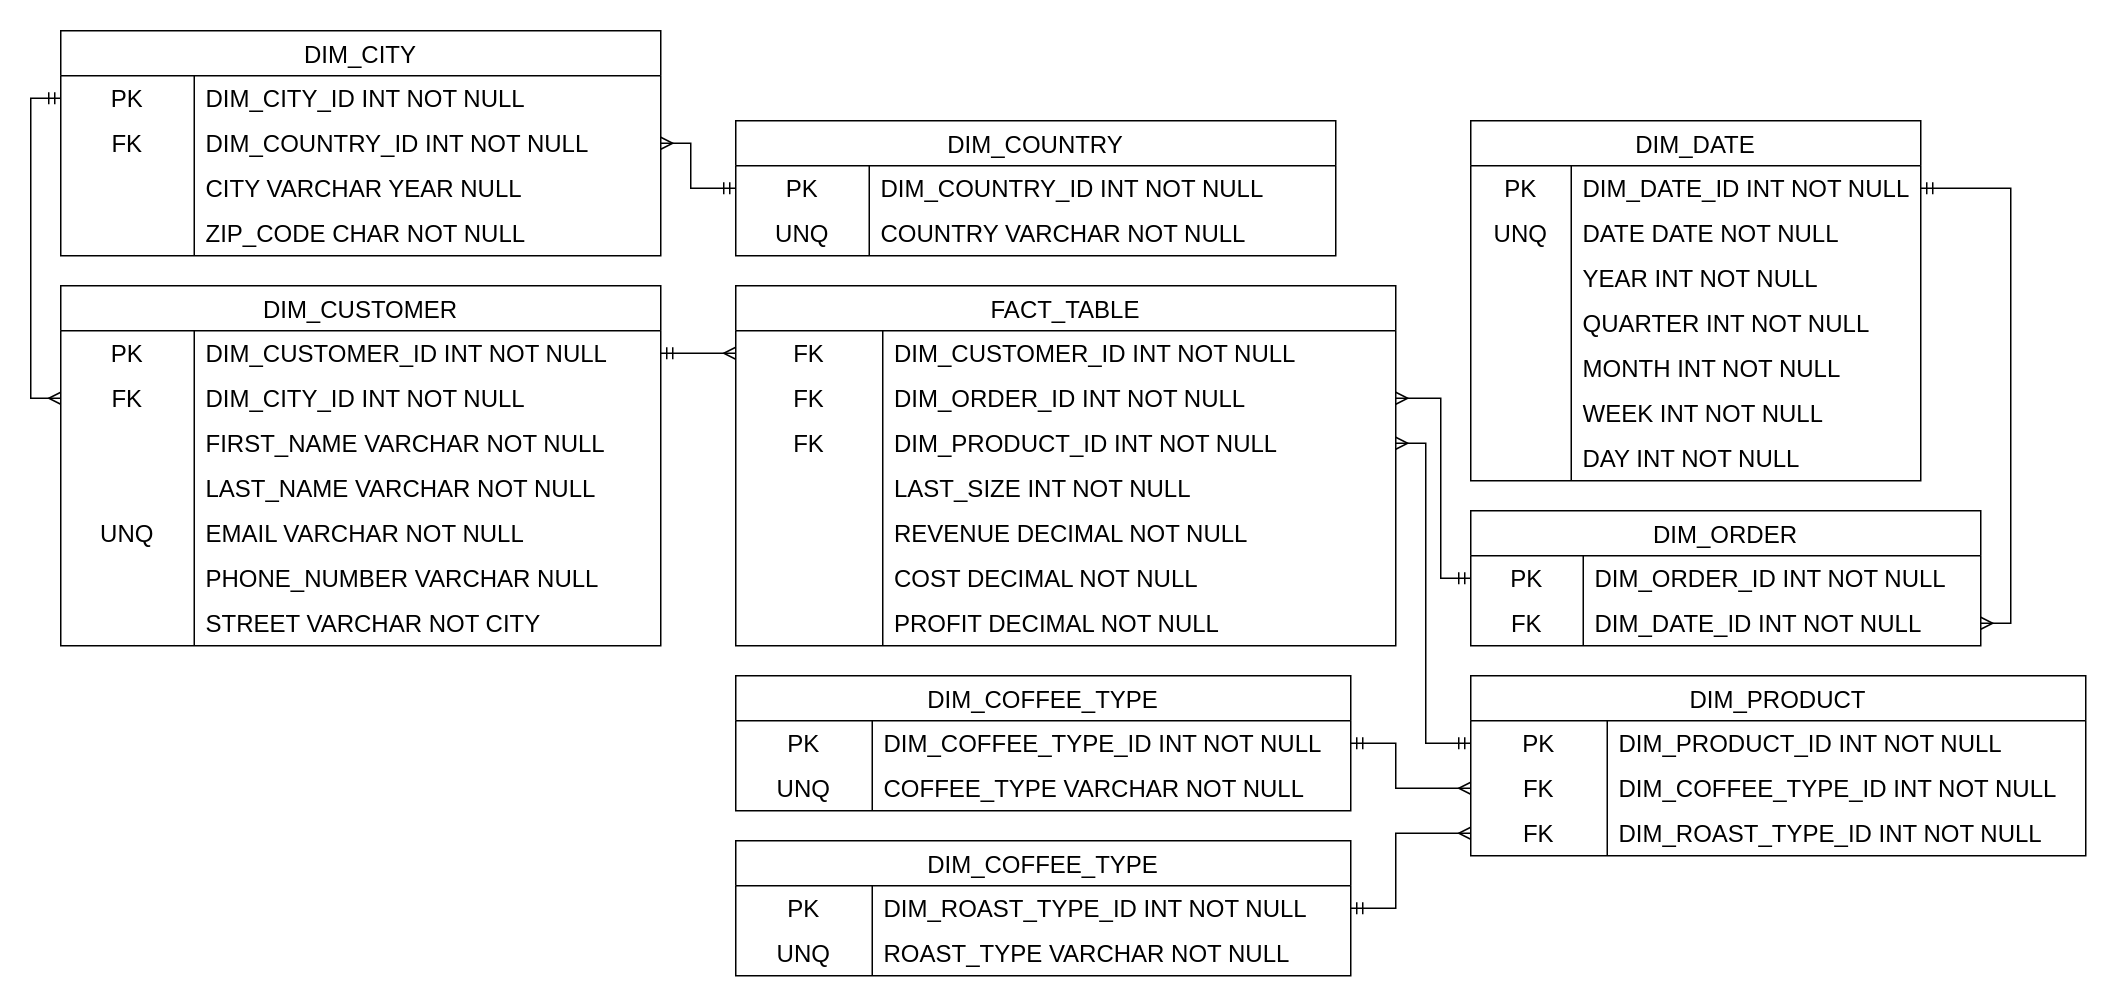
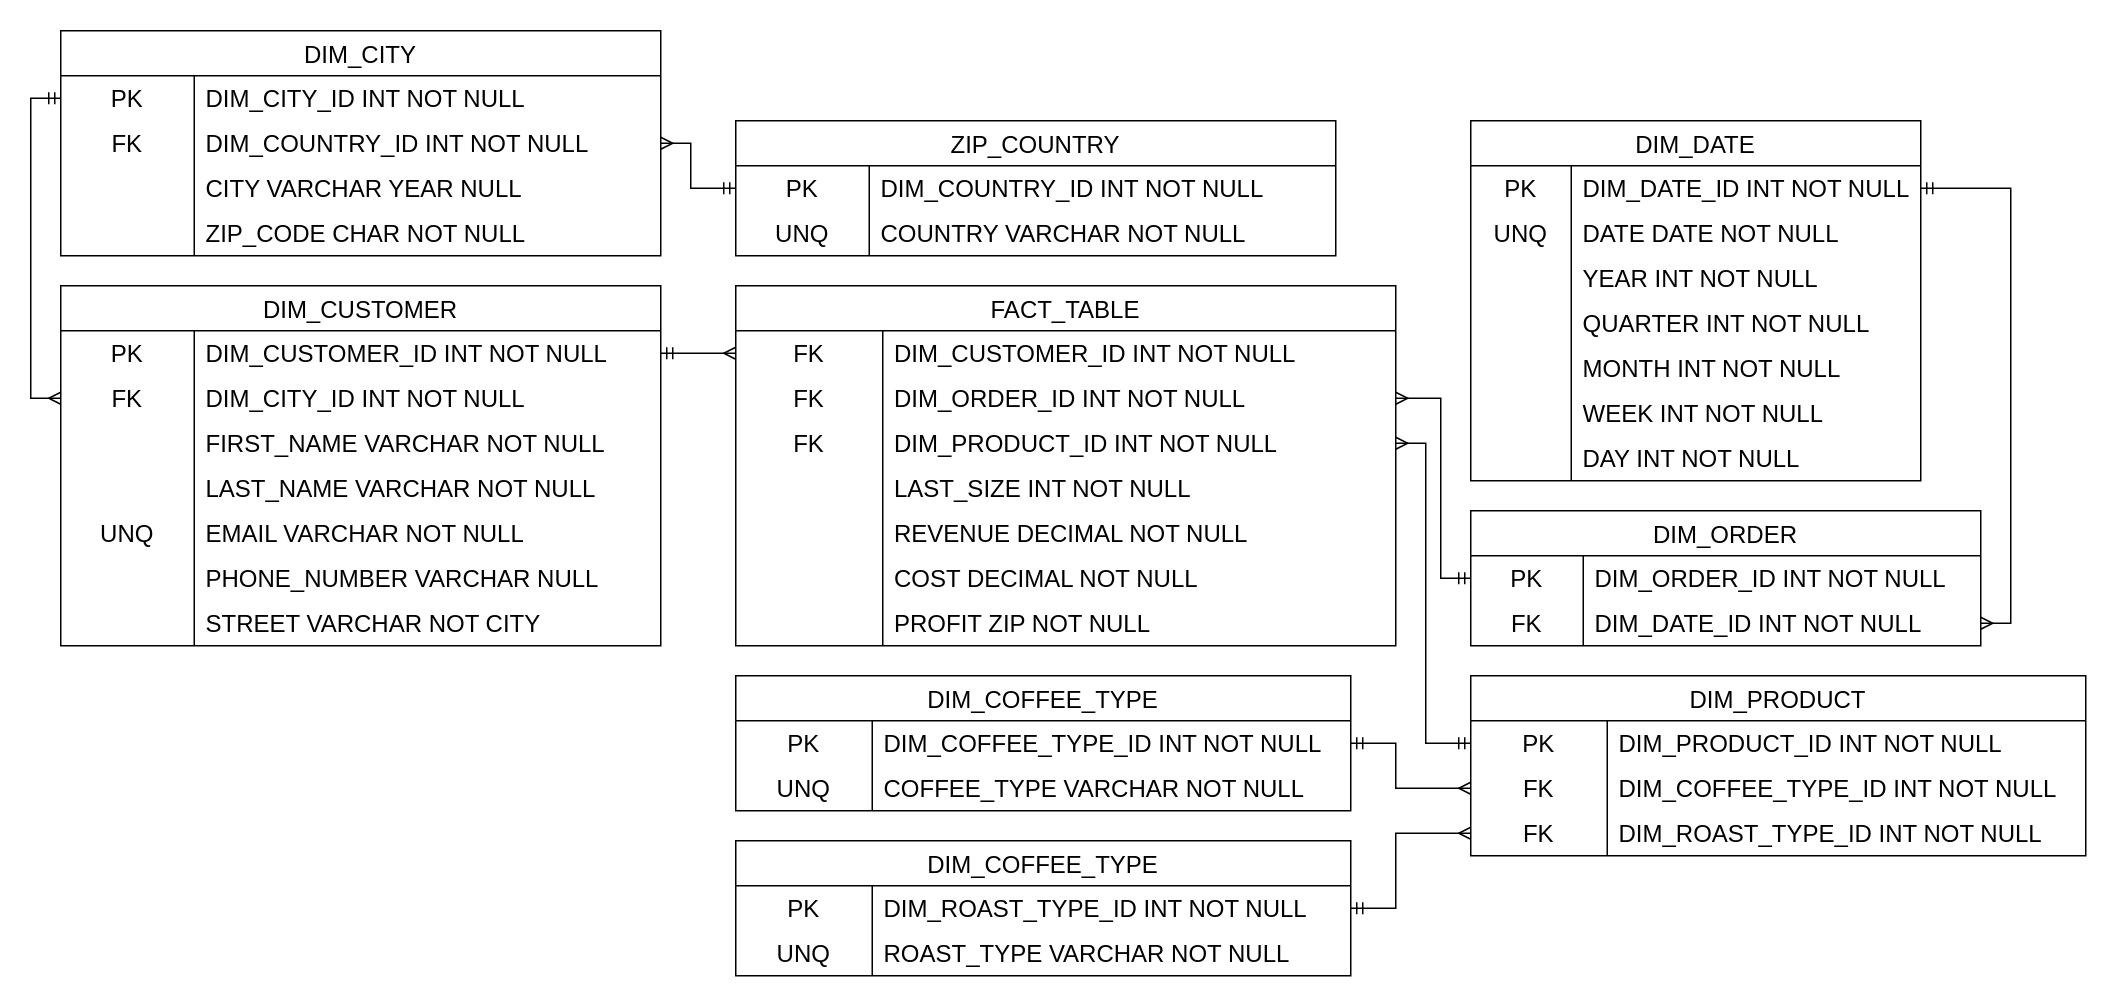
node "DIM_COUNTRY": label "DIM_COUNTRY" -> "ZIP_COUNTRY"
node "PROFIT DECIMAL NOT NULL": label "PROFIT DECIMAL NOT NULL" -> "PROFIT ZIP NOT NULL"
